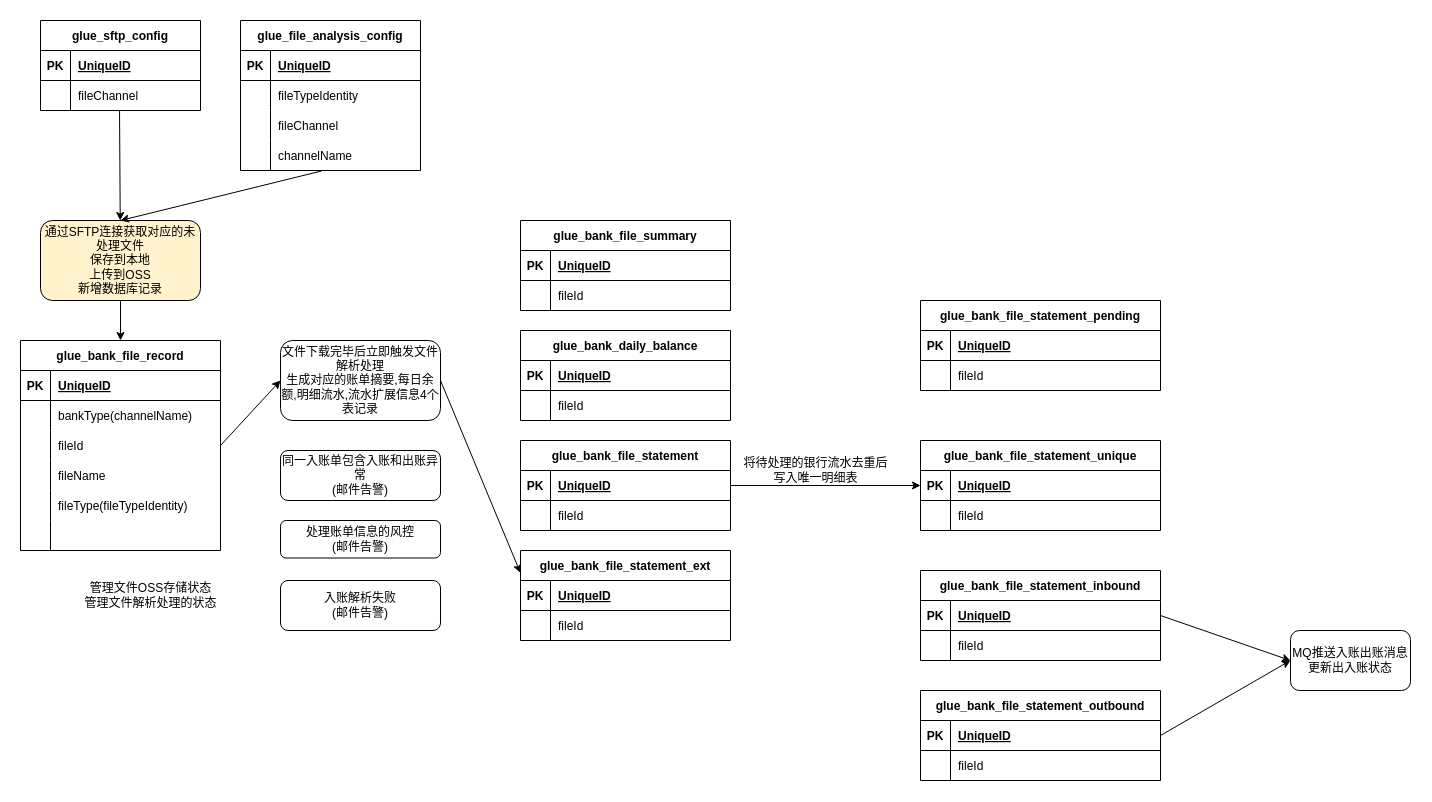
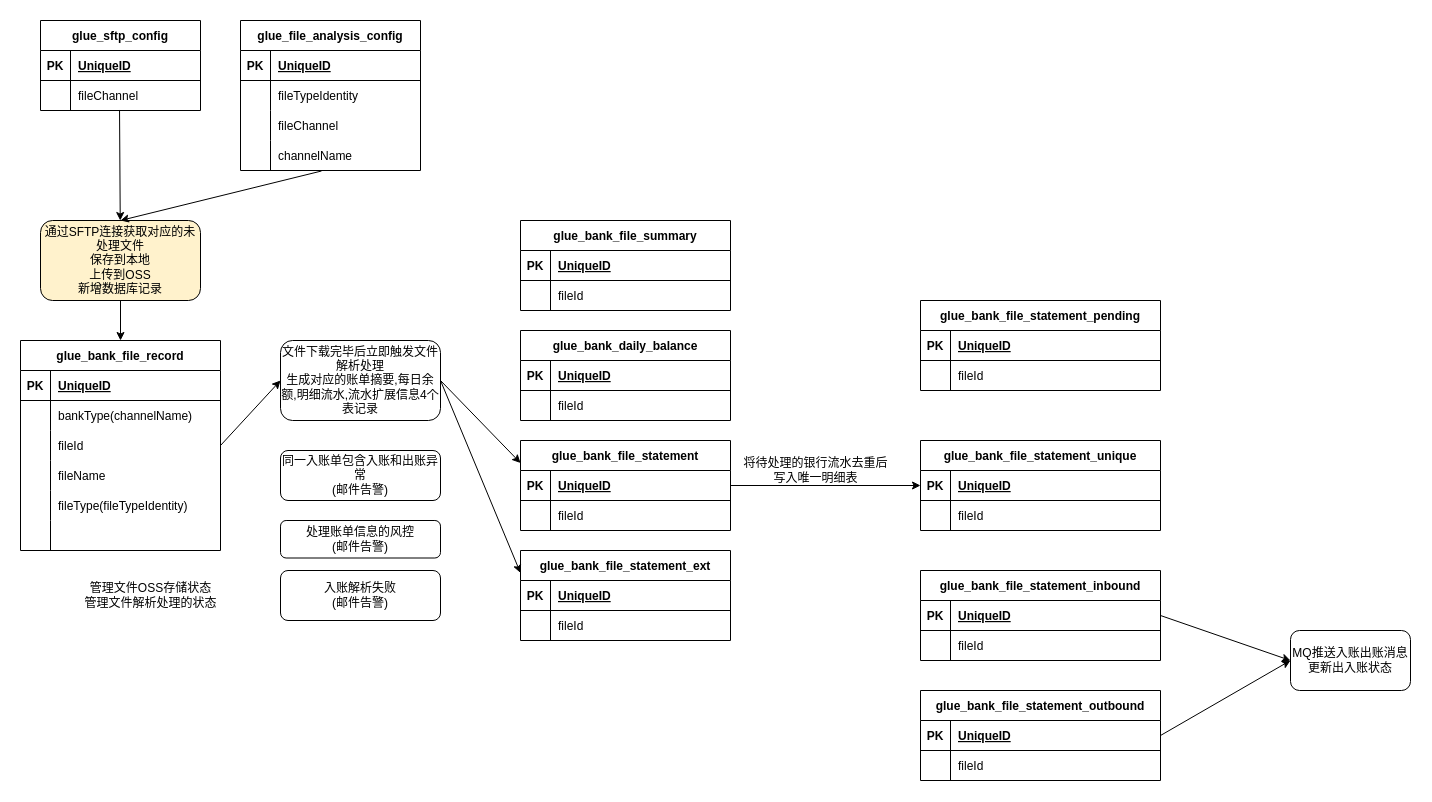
edge "文件下载完毕后立即触发文件解析处理 生成对应的账单摘要,每日余额,明细流水,流水扩展信息4个表记录" -> "glue_bank_file_statement": added
node "入账解析失败 (邮件告警)": moved (361, 606) -> (361, 596)
